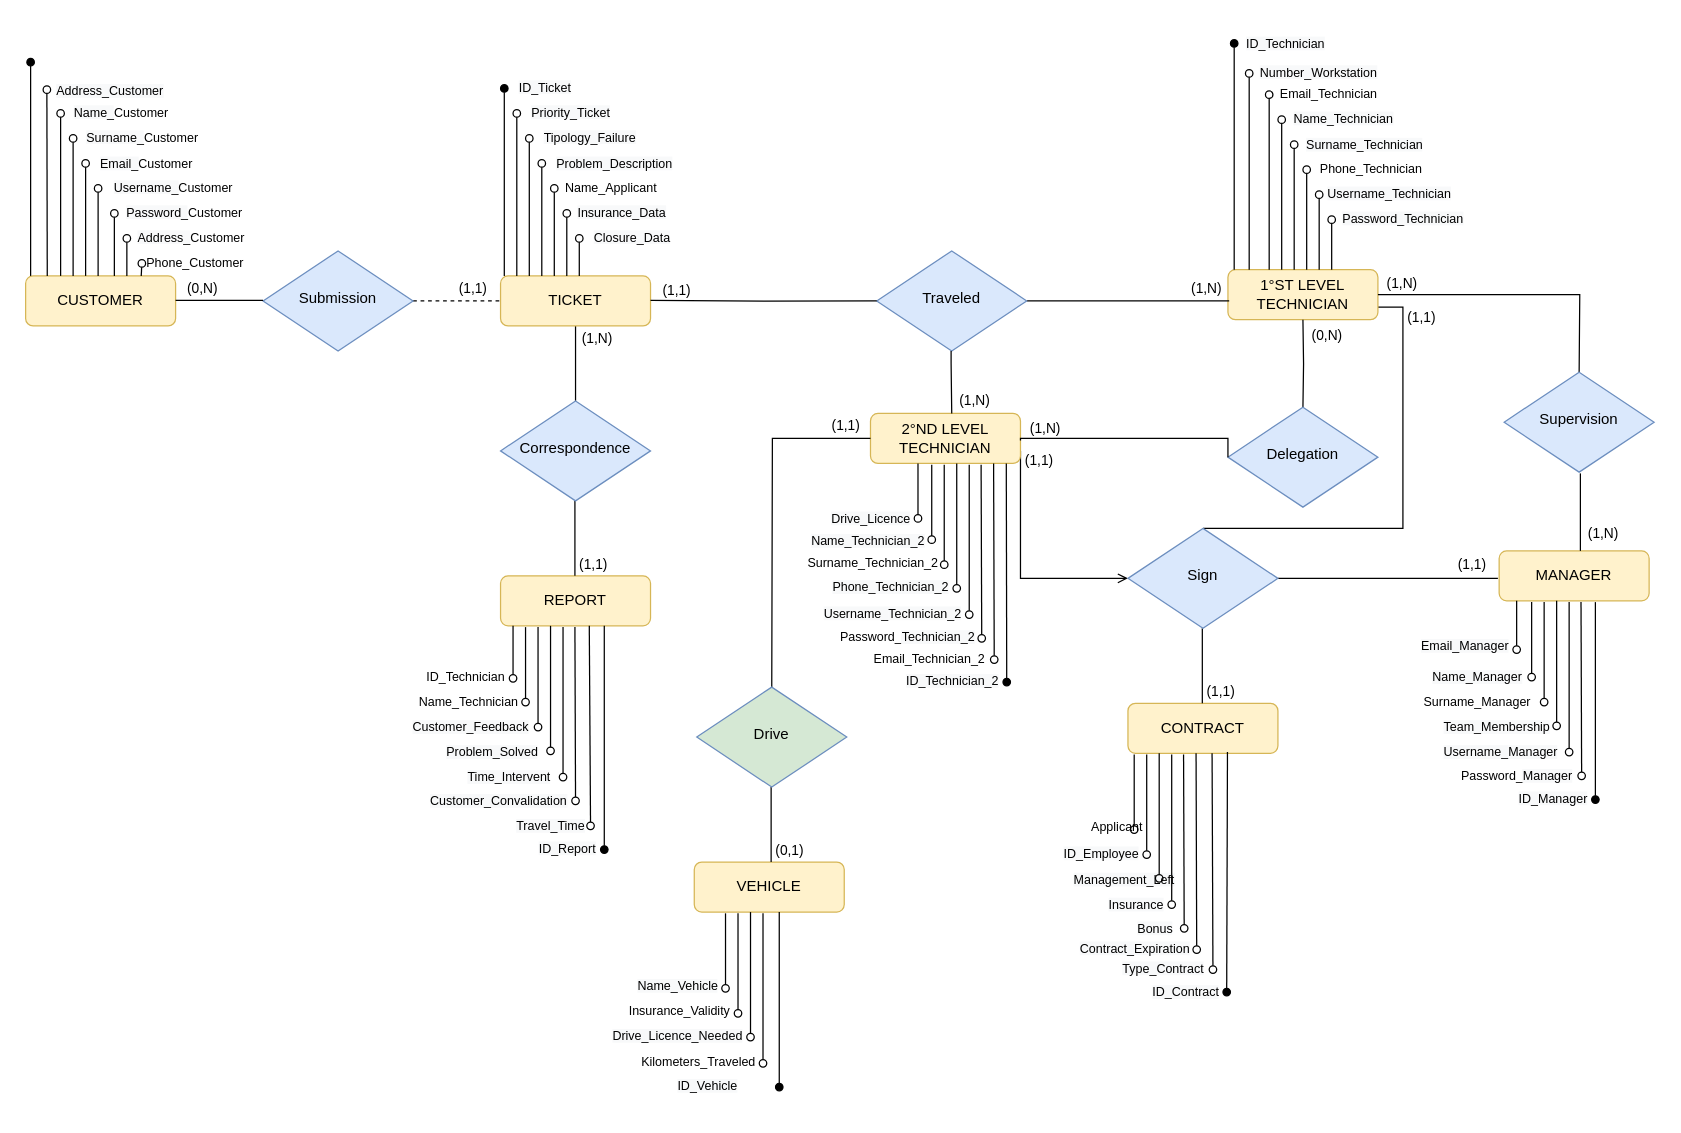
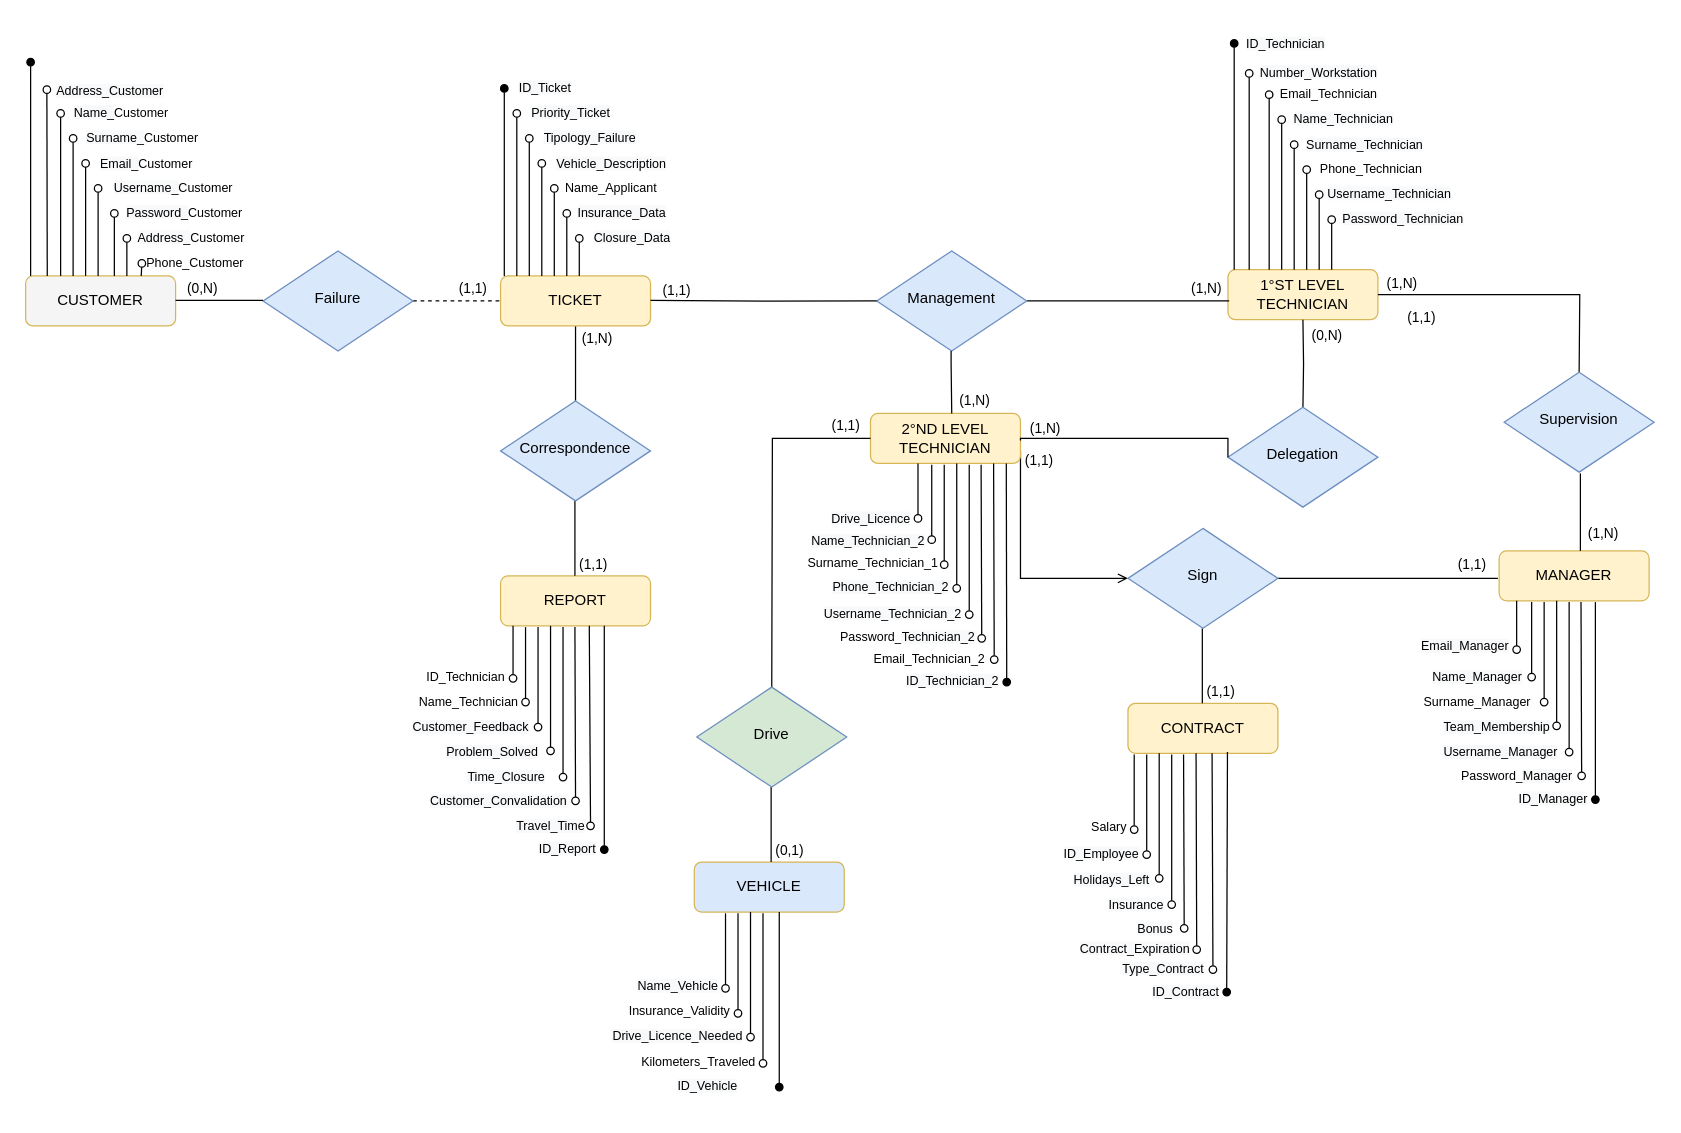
node "Problem_Description": label "Problem_Description" -> "Vehicle_Description"
node "Submission": label "Submission" -> "Failure"
node "Traveled": label "Traveled" -> "Management"
node "CUSTOMER": fillcolor #fff2cc -> #f5f5f5
edge "1°ST LEVEL TECHNICIAN" -- "Sign": removed
node "Surname_Technician_2": label "Surname_Technician_2" -> "Surname_Technician_1"
node "Time_Intervent": label "Time_Intervent" -> "Time_Closure"
node "Applicant": label "Applicant" -> "Salary"
node "VEHICLE": fillcolor #fff2cc -> #dae8fc
node "Management_Left": label "Management_Left" -> "Holidays_Left"
